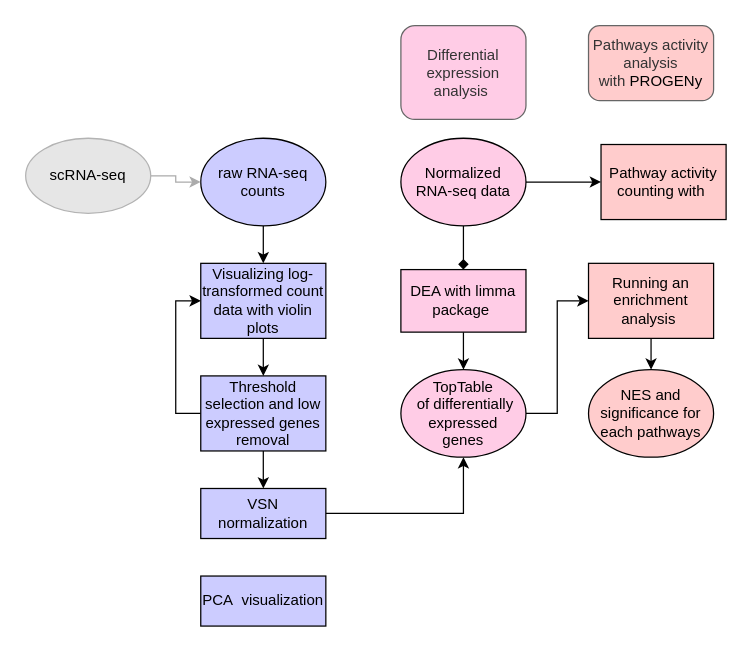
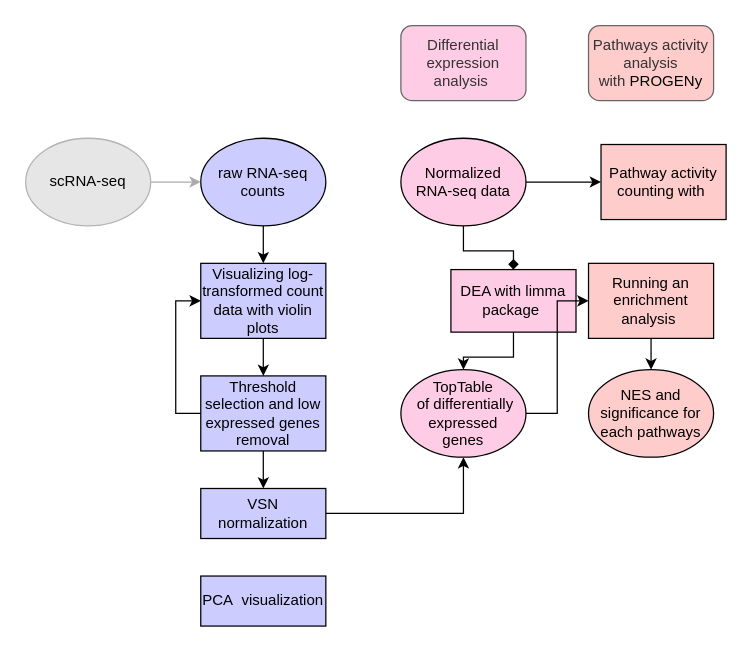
node "Differential expression analysis": size 125x94 -> 125x75
node "scRNA-seq": size 125x75 -> 125x88
node "DEA with limma package": moved (463, 301) -> (513, 301)
